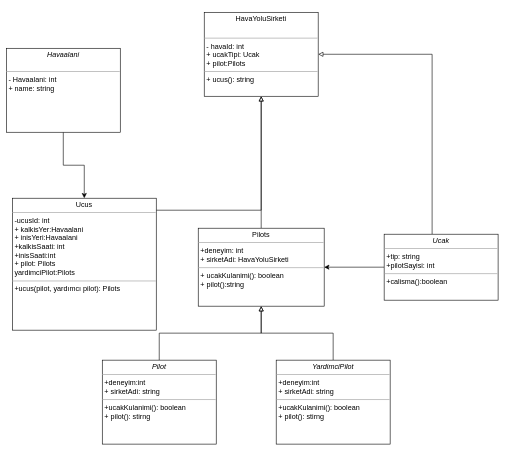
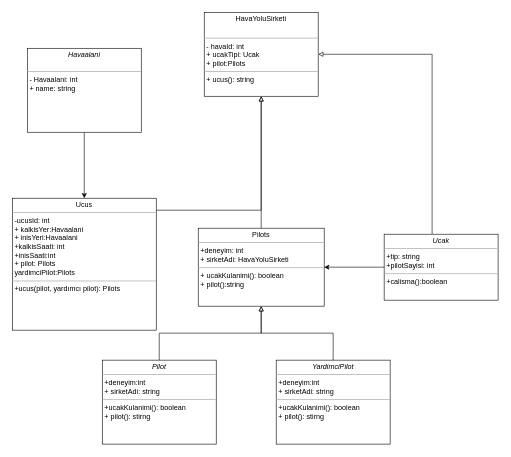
node "Havaalani - Havaalani: int + name: string": moved (63, 90) -> (84, 90)
